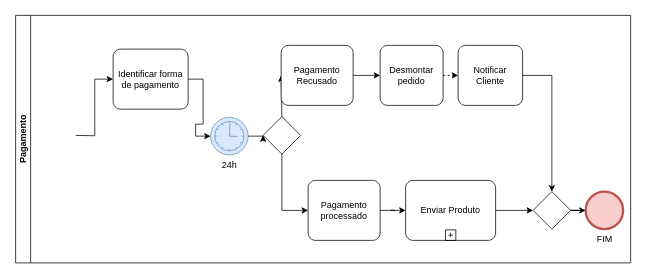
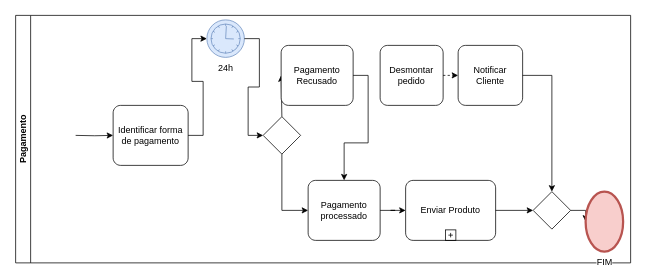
edge "Pagamento Recusado" -> "Desmontar pedido": now "Pagamento Recusado" -> "Pagamento processado"
node "Identificar forma de pagamento": moved (150, 79) -> (150, 135)
node "24h": moved (229, 136) -> (225, 39)
node "FIM": size 38x38 -> 38x60
